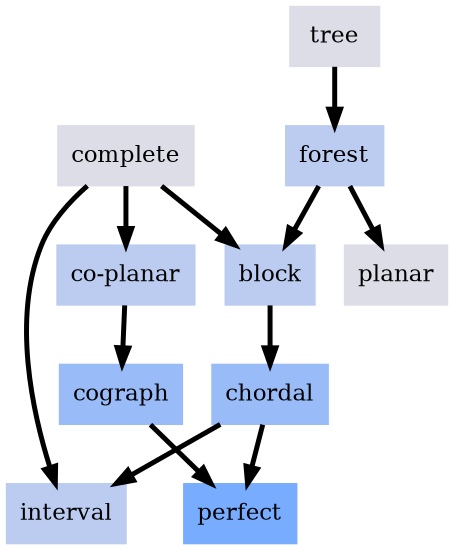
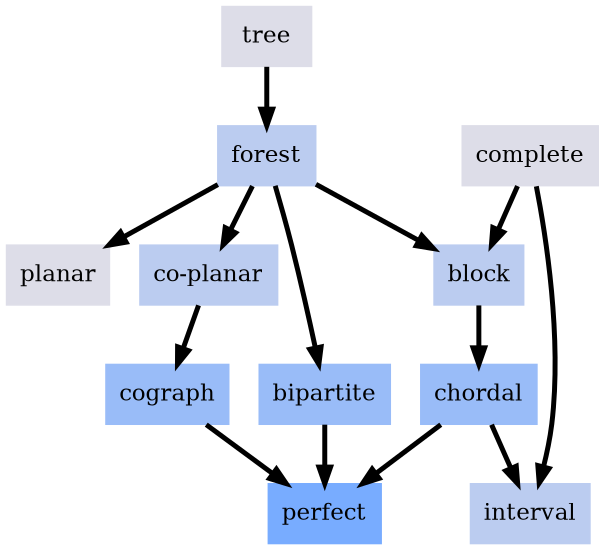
edge "complete" -> "co-planar": now "forest" -> "co-planar"
node "bipartite": added
